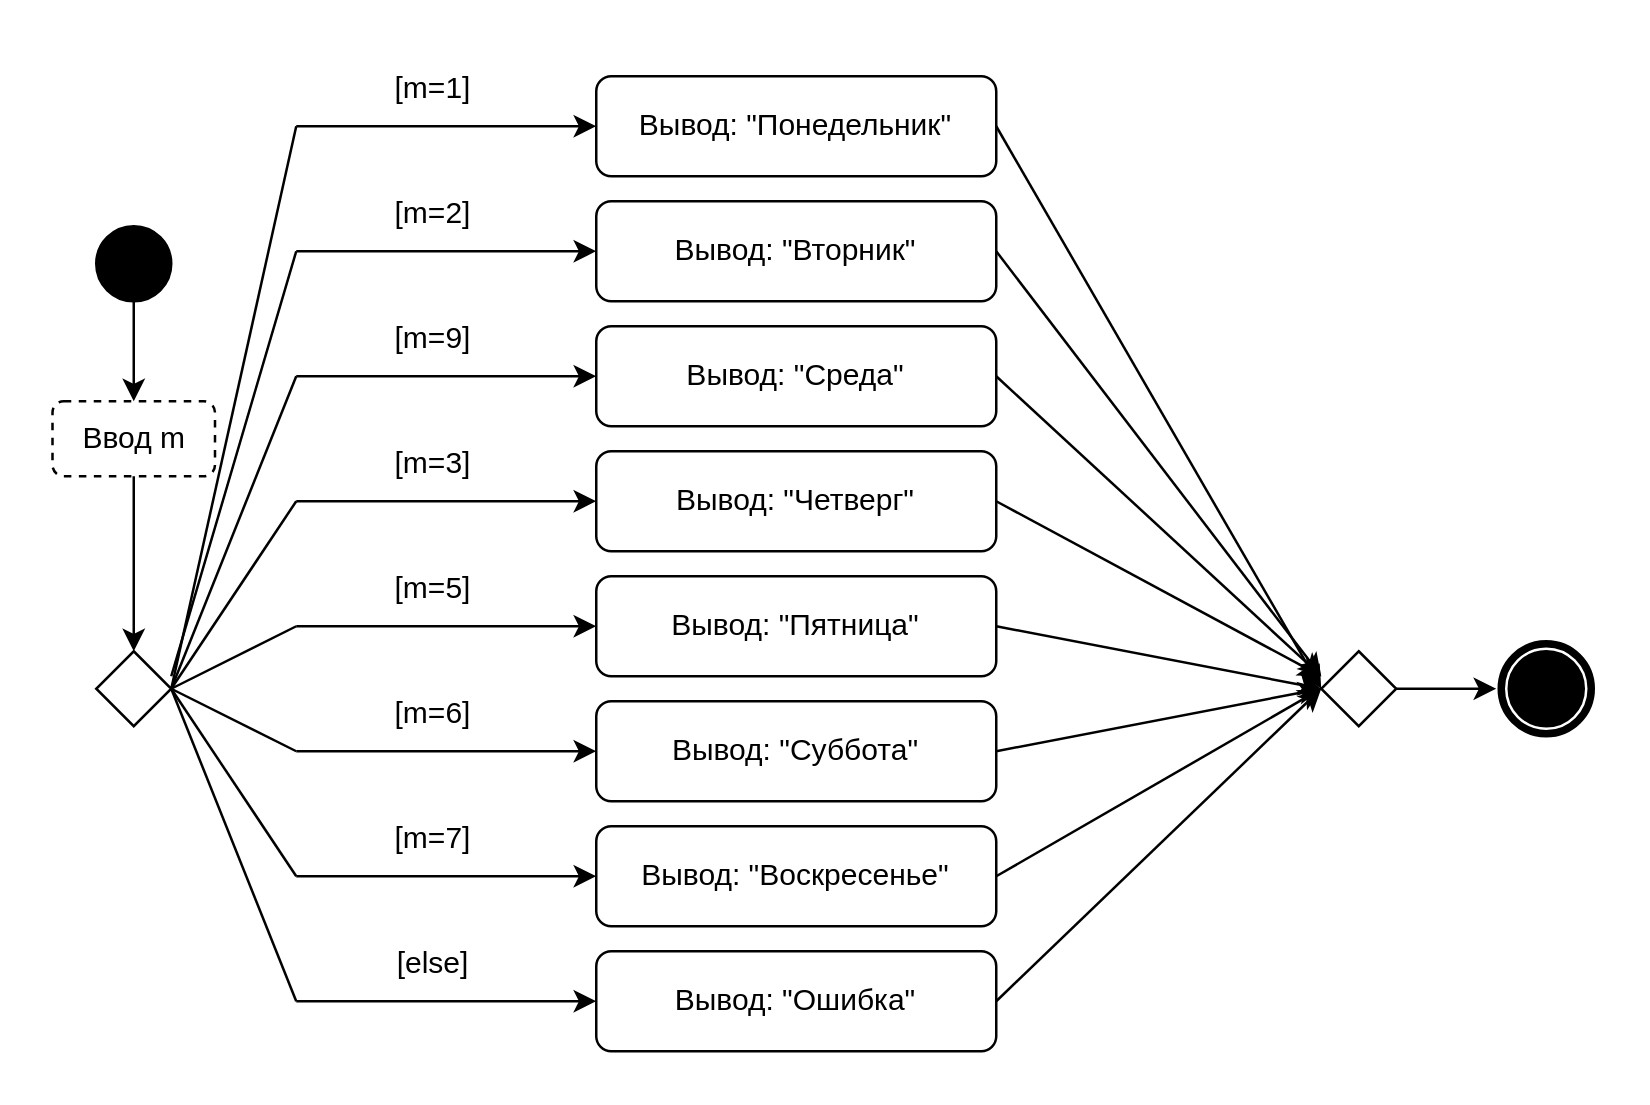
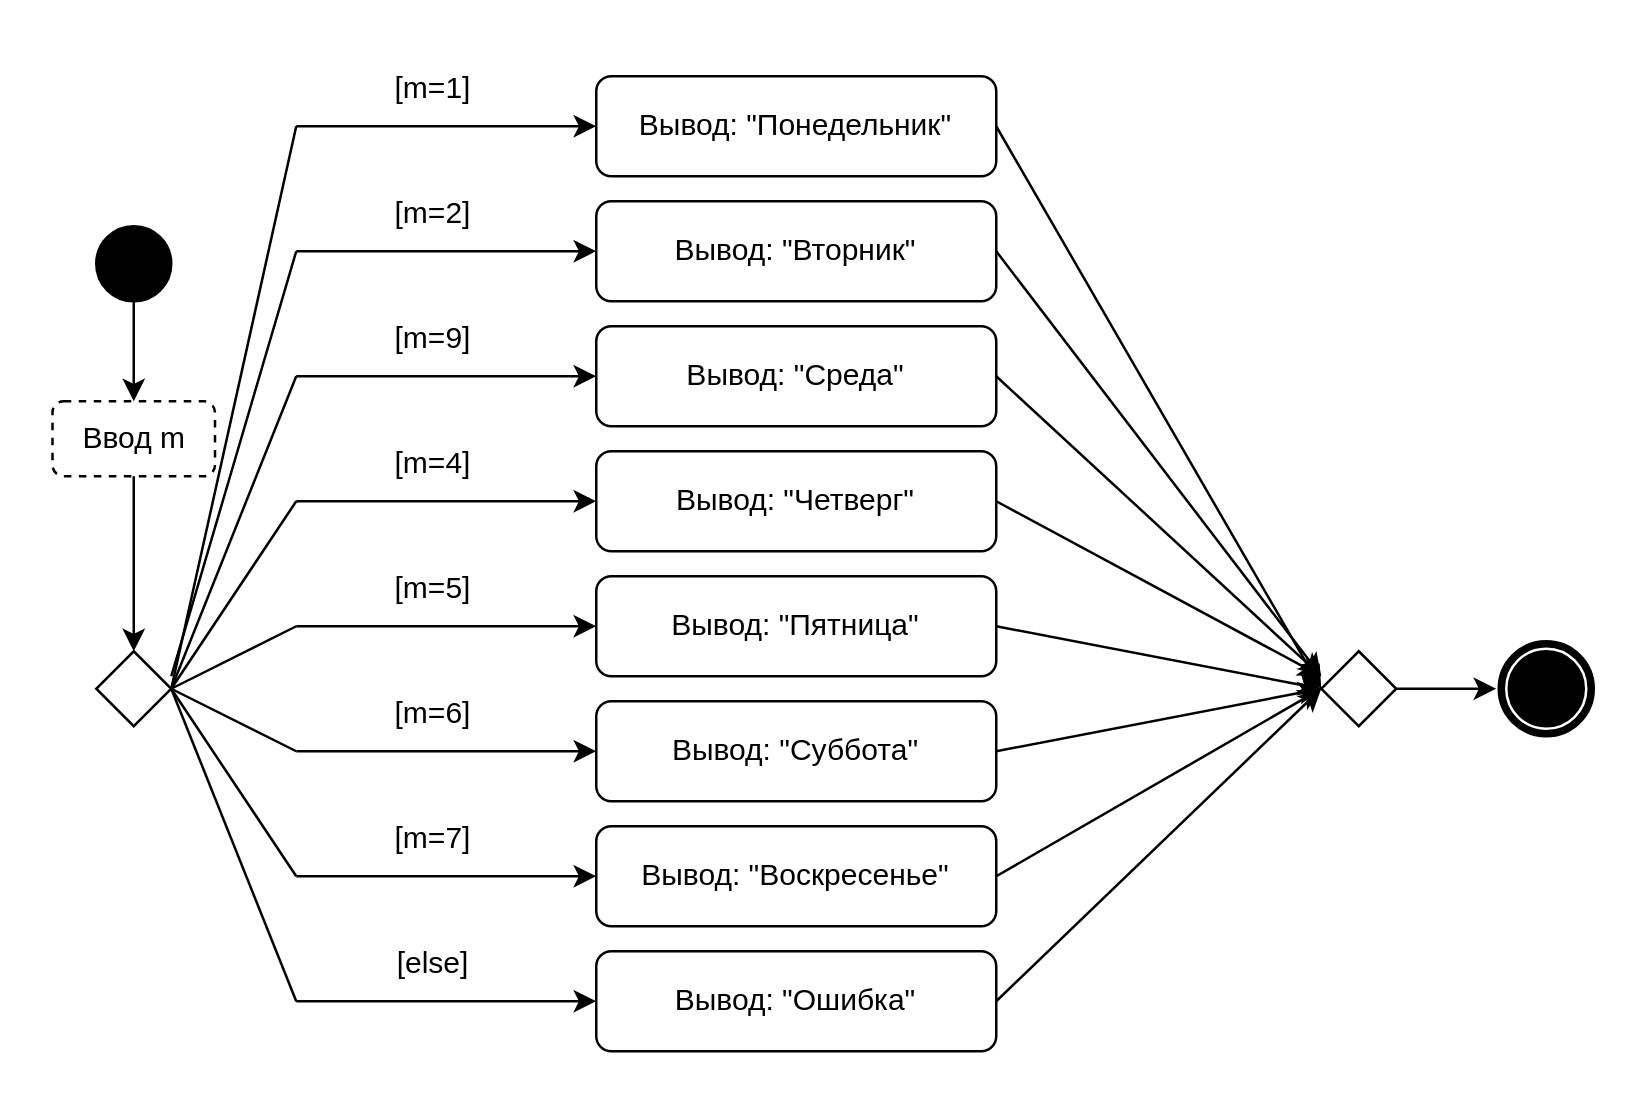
node "[m=3]": label "[m=3]" -> "[m=4]"
